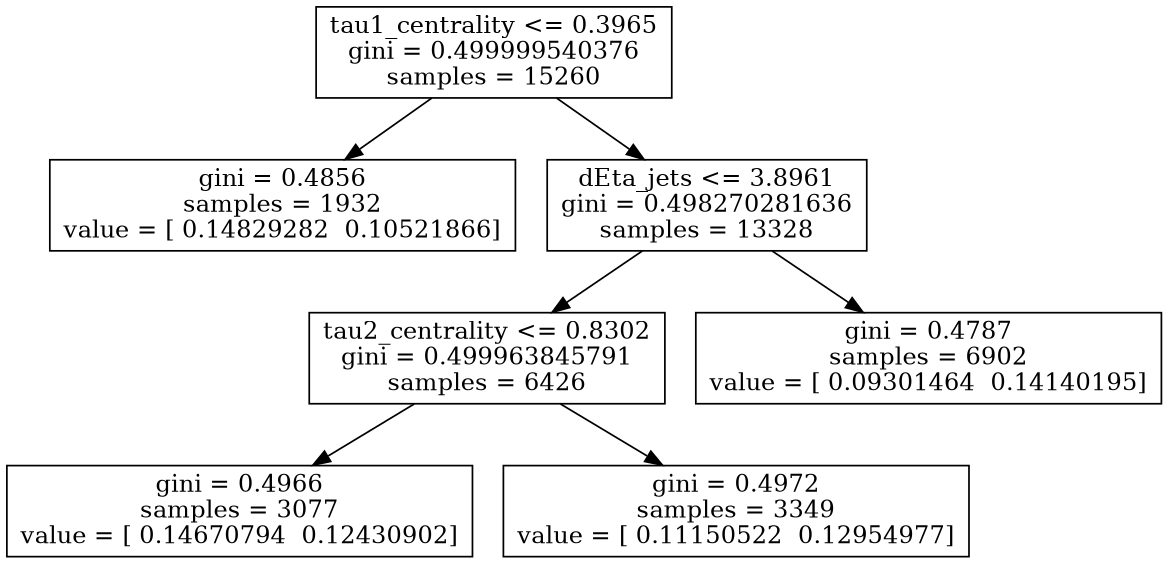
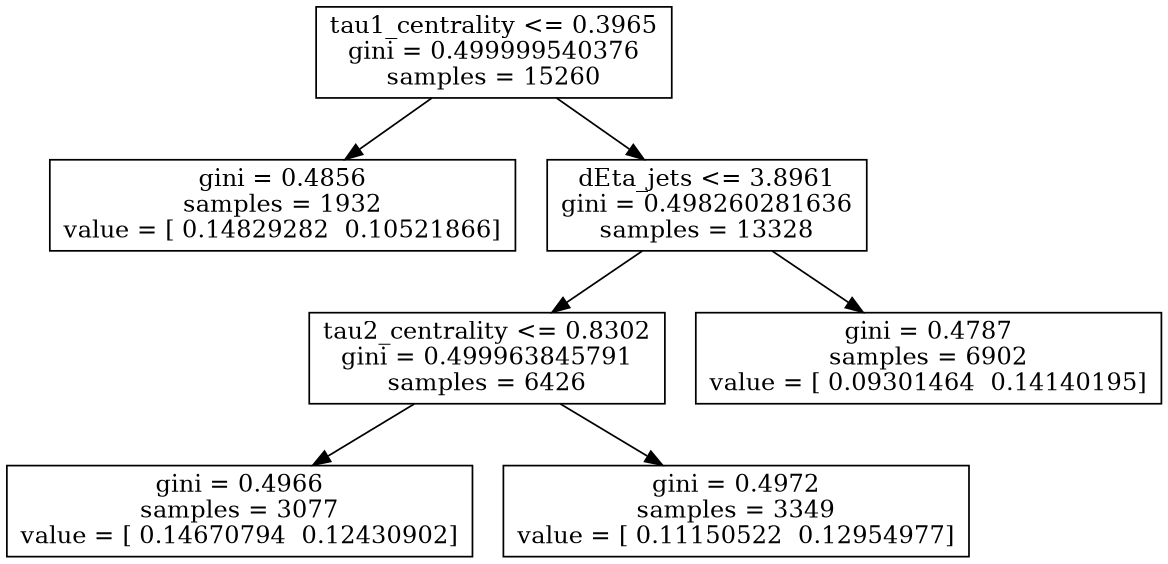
node "dEta_jets <= 3.8961 gini = 0.498270281636 samples = 13328": label "dEta_jets <= 3.8961 gini = 0.498270281636 samples = 13328" -> "dEta_jets <= 3.8961 gini = 0.498260281636 samples = 13328"
